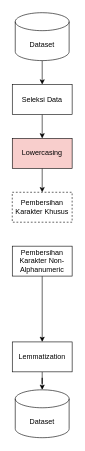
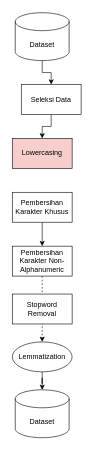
node "Seleksi Data": moved (42, 99) -> (51, 99)
edge "Lowercasing" -> "Pembersihan Karakter Khusus": removed
node "Pembersihan Karakter Khusus": style dashed -> solid
edge "Pembersihan Karakter Khusus" -> "Pembersihan Karakter Non-Alphanumeric": added
edge "Pembersihan Karakter Non-Alphanumeric" -> "Lemmatization": style solid -> dashed
node "Stopword Removal": added
node "Lemmatization": shape rectangle -> ellipse
